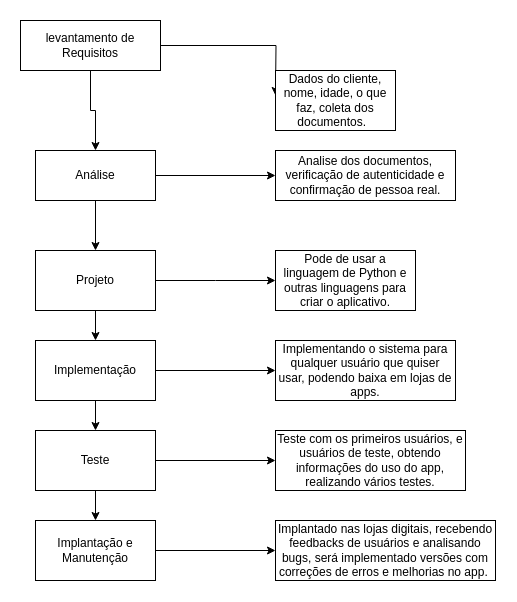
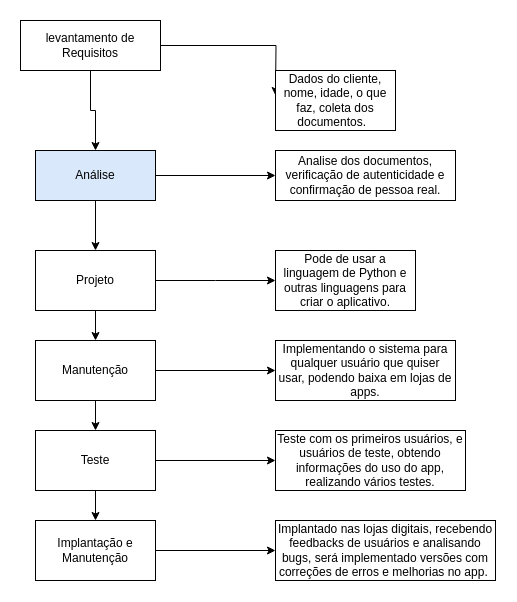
node "Análise": fillcolor #ffffff -> #dae8fc
node "Implementação": label "Implementação" -> "Manutenção"
